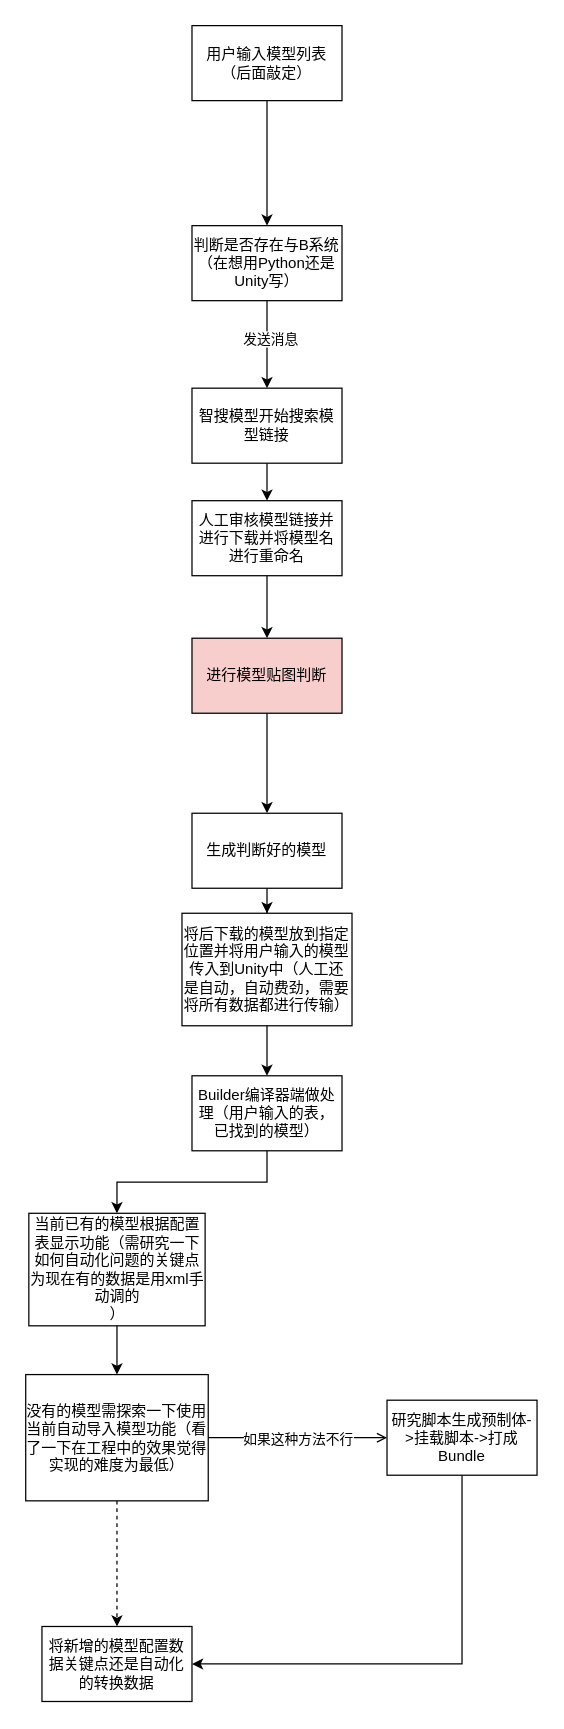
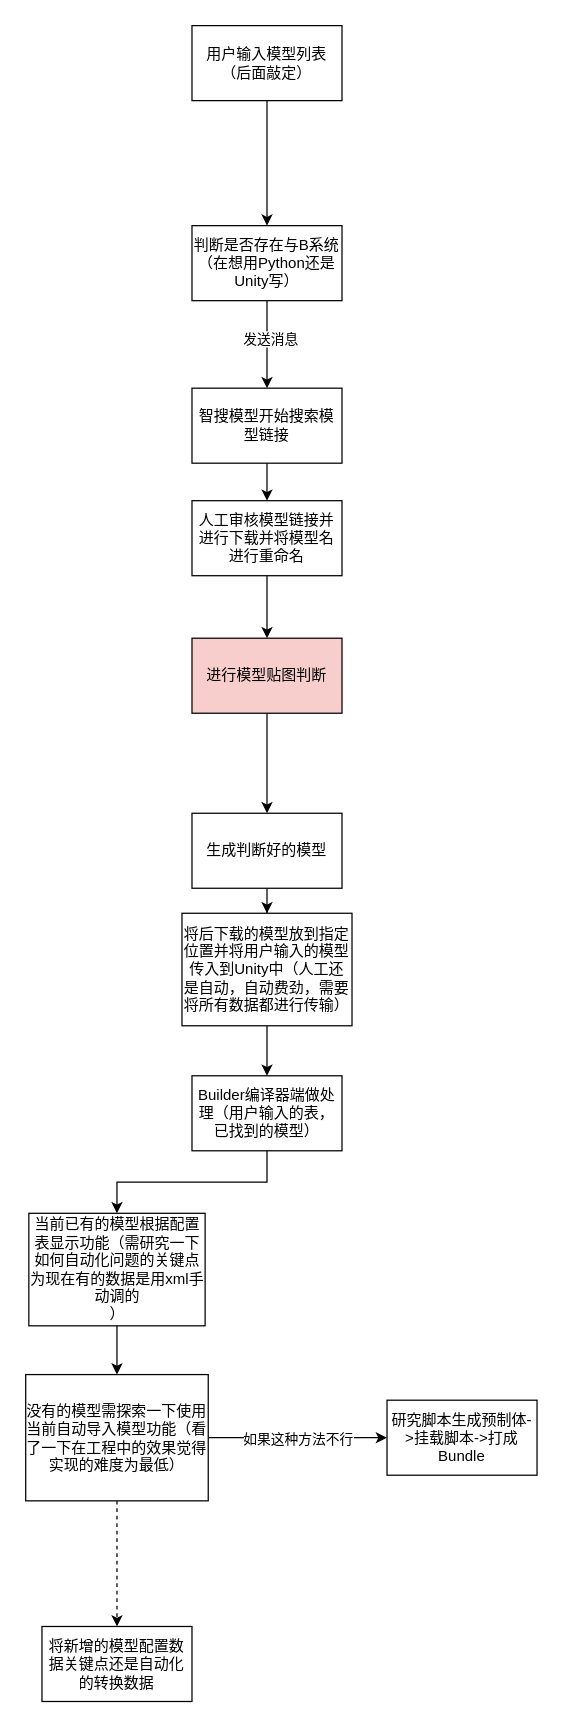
edge "没有的模型需探索一下使用当前自动导入模型功能（看了一下在工程中的效果觉得实现的难度为最低）" -> "研究脚本生成预制体->挂载脚本->打成Bundle": arrowhead open -> classic
edge "研究脚本生成预制体->挂载脚本->打成Bundle" -> "将新增的模型配置数据关键点还是自动化的转换数据": removed
